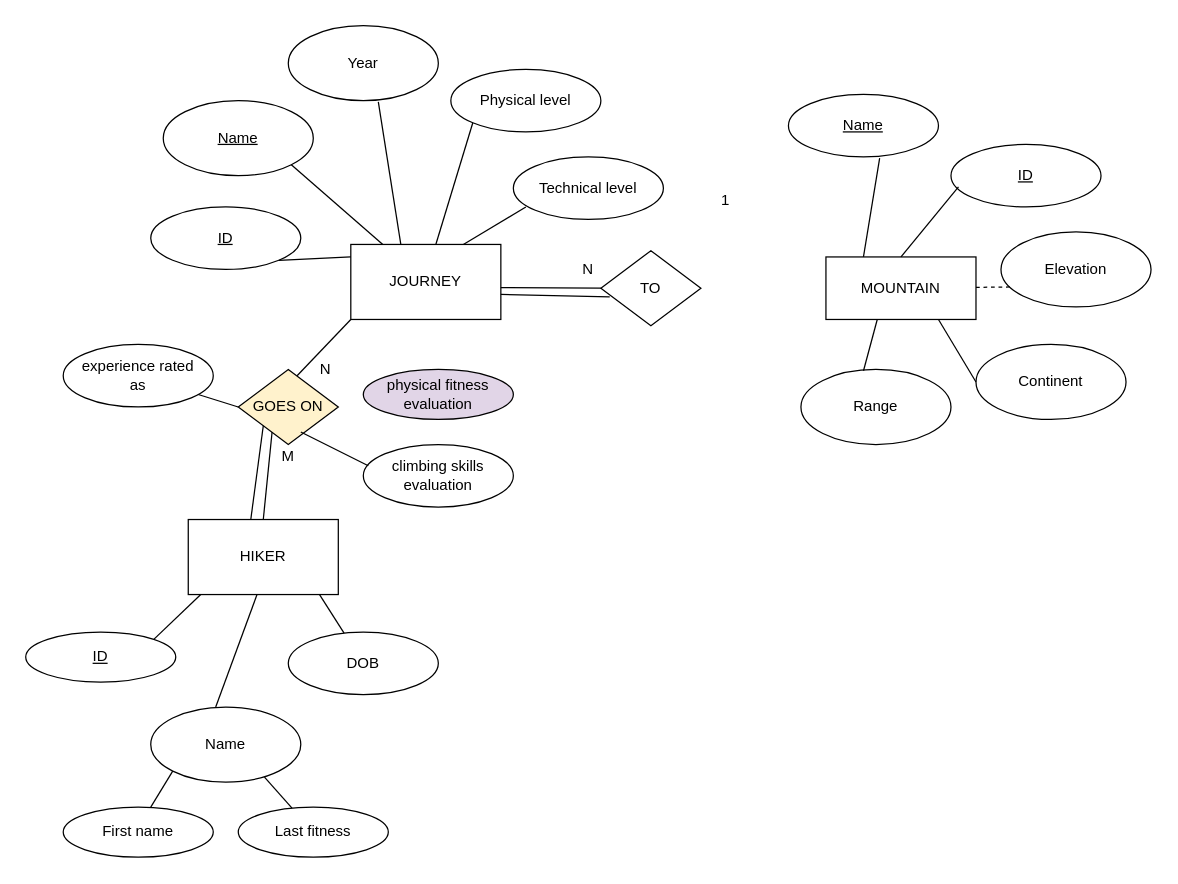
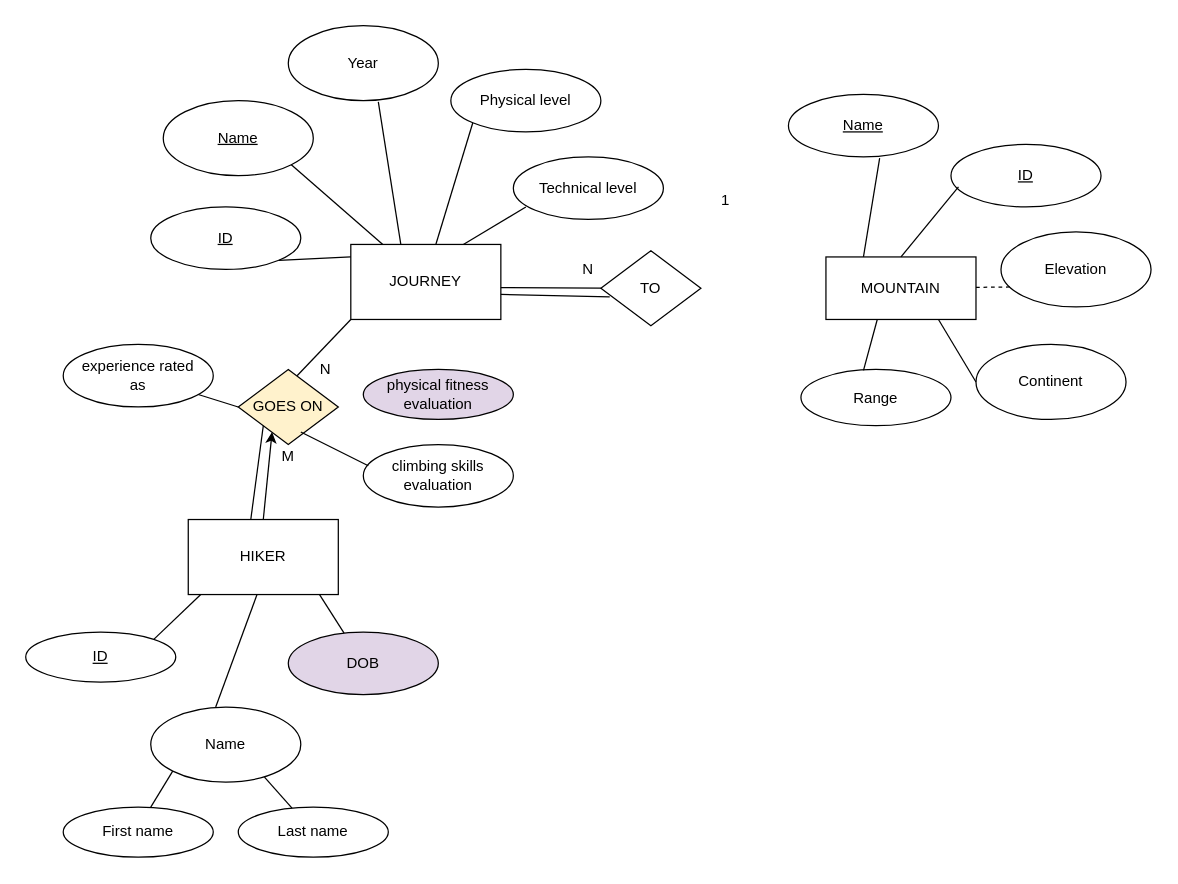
node "Range": size 150x75 -> 150x56
edge "GOES ON" -- "HIKER": arrowhead none -> classic
node "DOB": fillcolor #ffffff -> #e1d5e7
node "Last fitness": label "Last fitness" -> "Last name"
